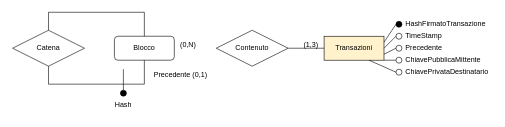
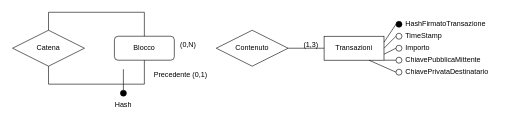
node "Precedente": label "Precedente" -> "Importo"
node "Transazioni": fillcolor #fff2cc -> #ffffff
